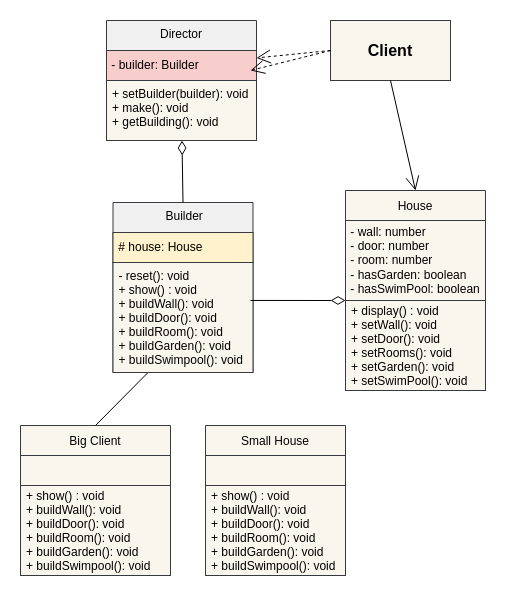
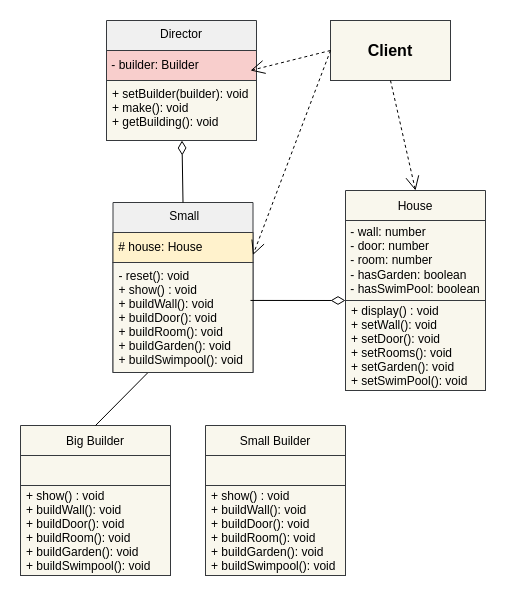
edge "Client" -> "- builder: Builder": now "Client" -> "# house: House"
edge "Client" -> "House": style solid -> dashed
node "Builder": label "Builder" -> "Small"
node "Big Client": label "Big Client" -> "Big Builder"
node "Small House": label "Small House" -> "Small Builder"
